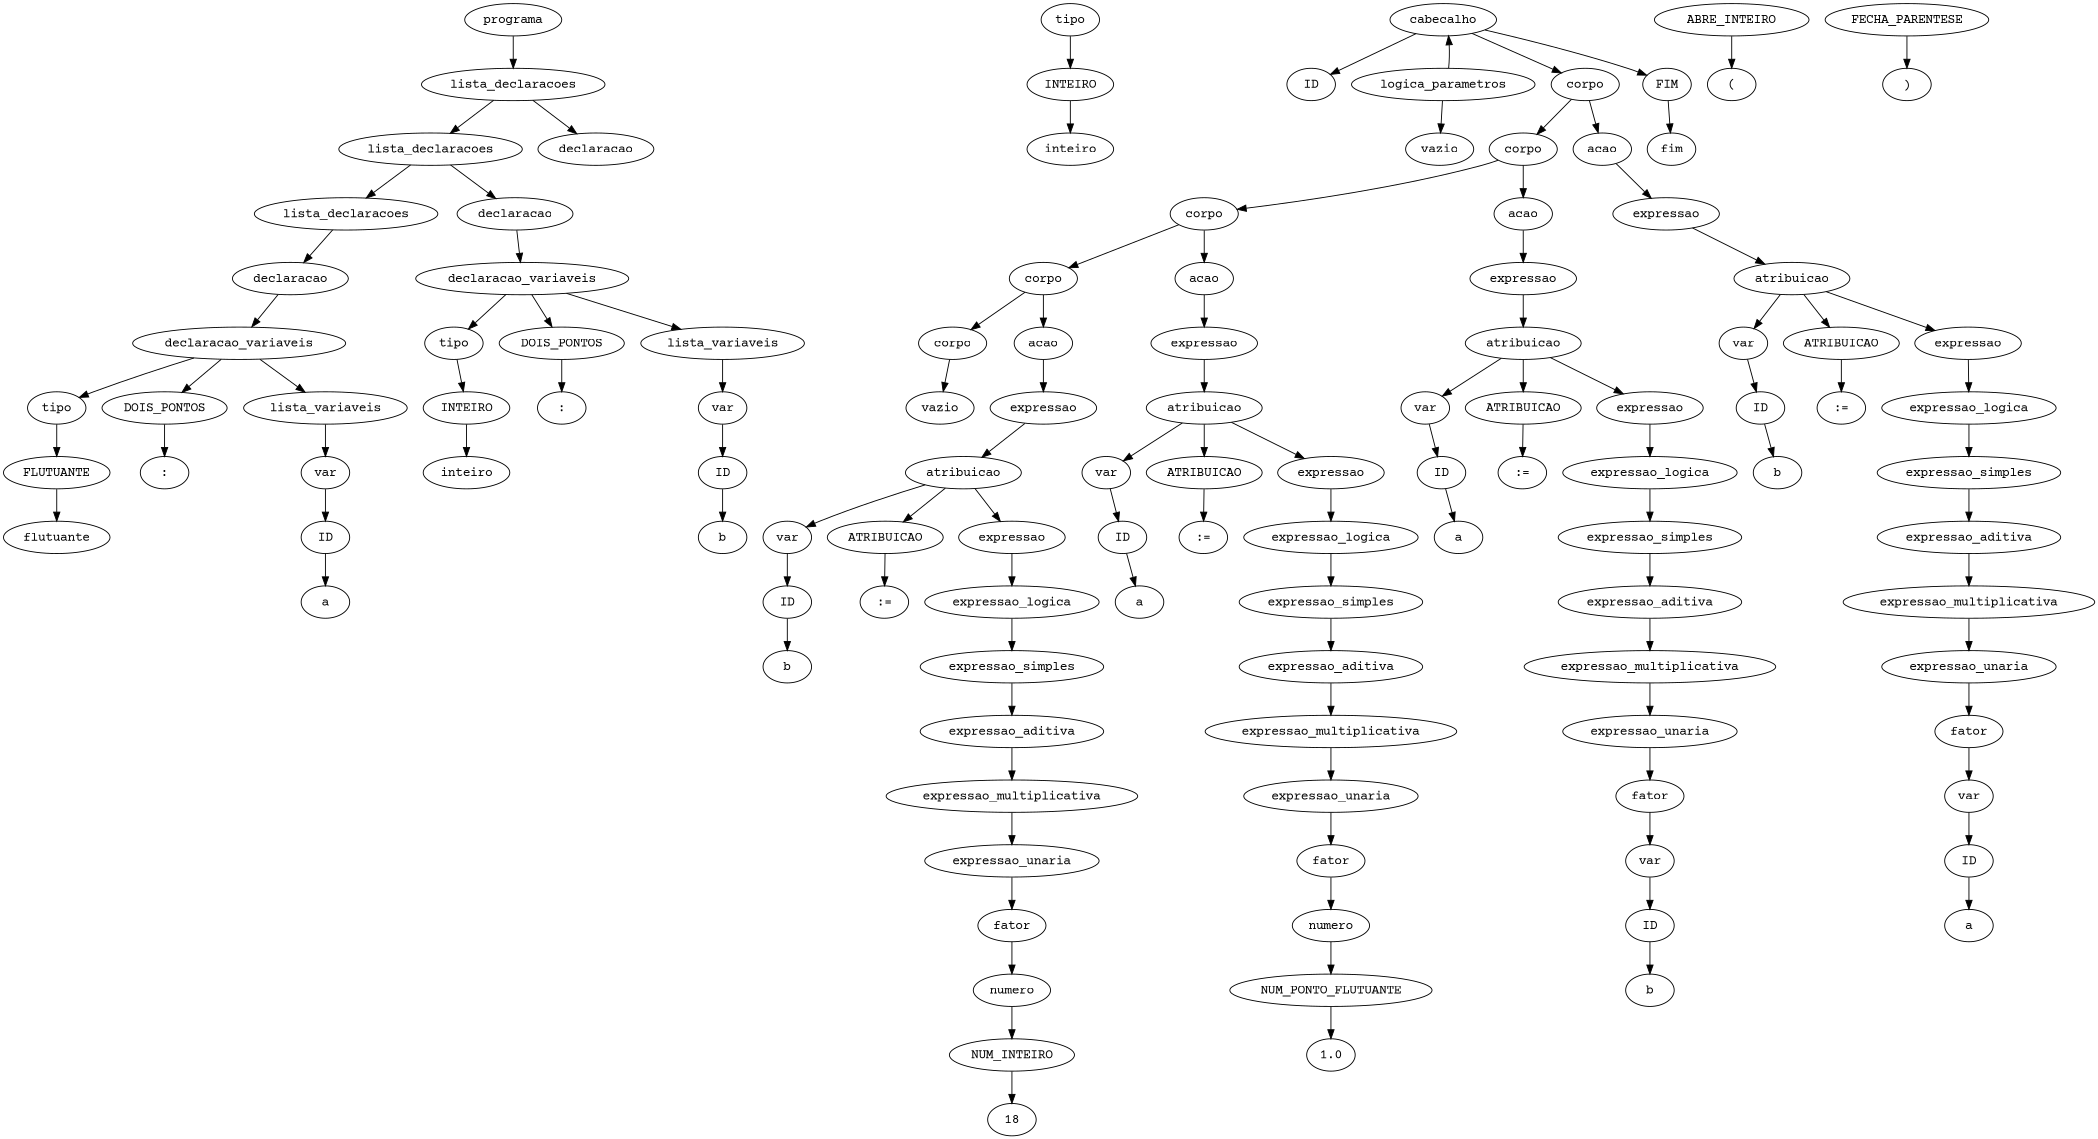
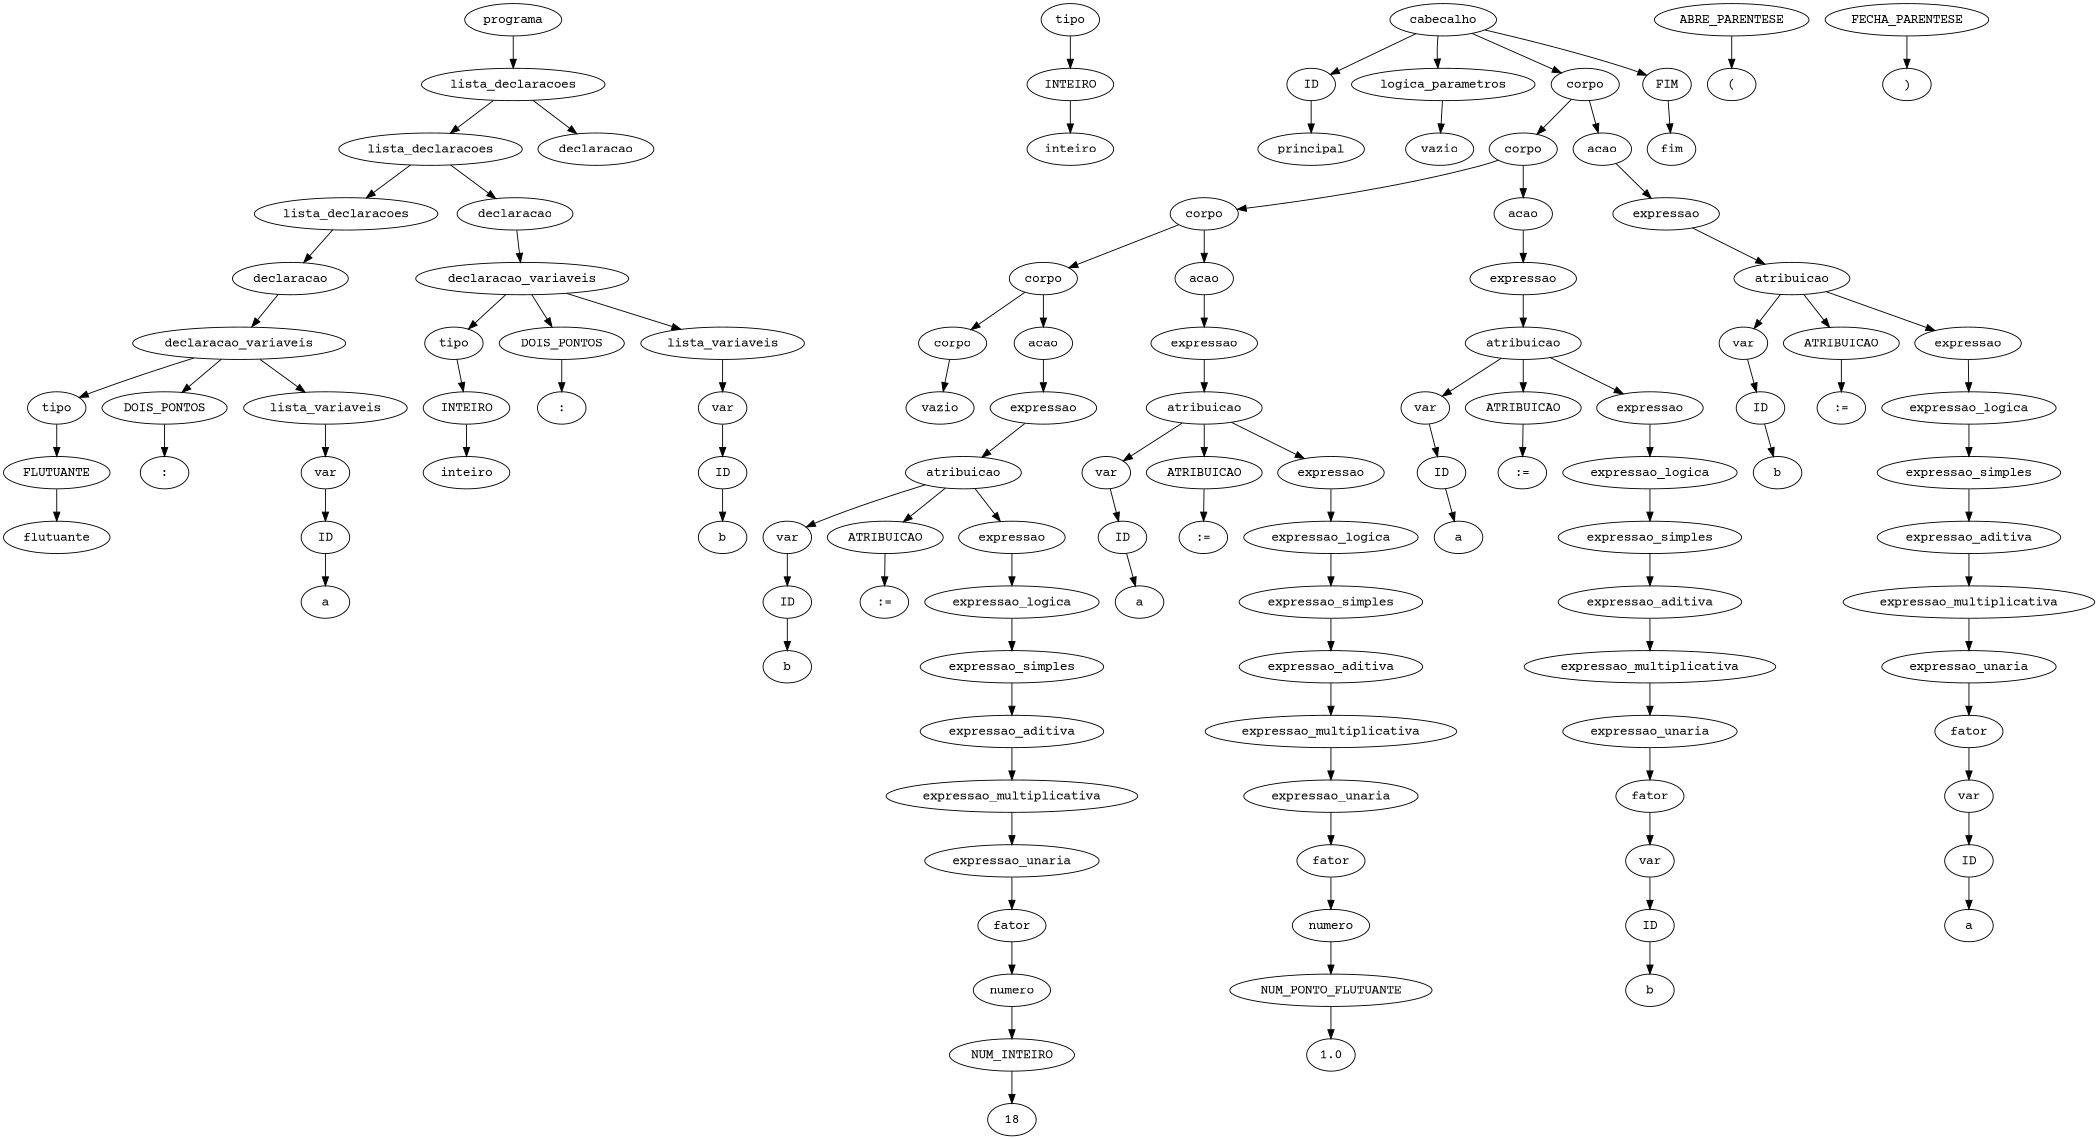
node "ABRE_INTEIRO": label "ABRE_INTEIRO" -> "ABRE_PARENTESE"
edge "logica_parametros" -> "cabecalho": reversed
node "principal": added
